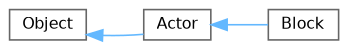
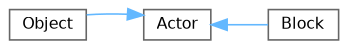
edge "Actor" -> "Object": reversed
